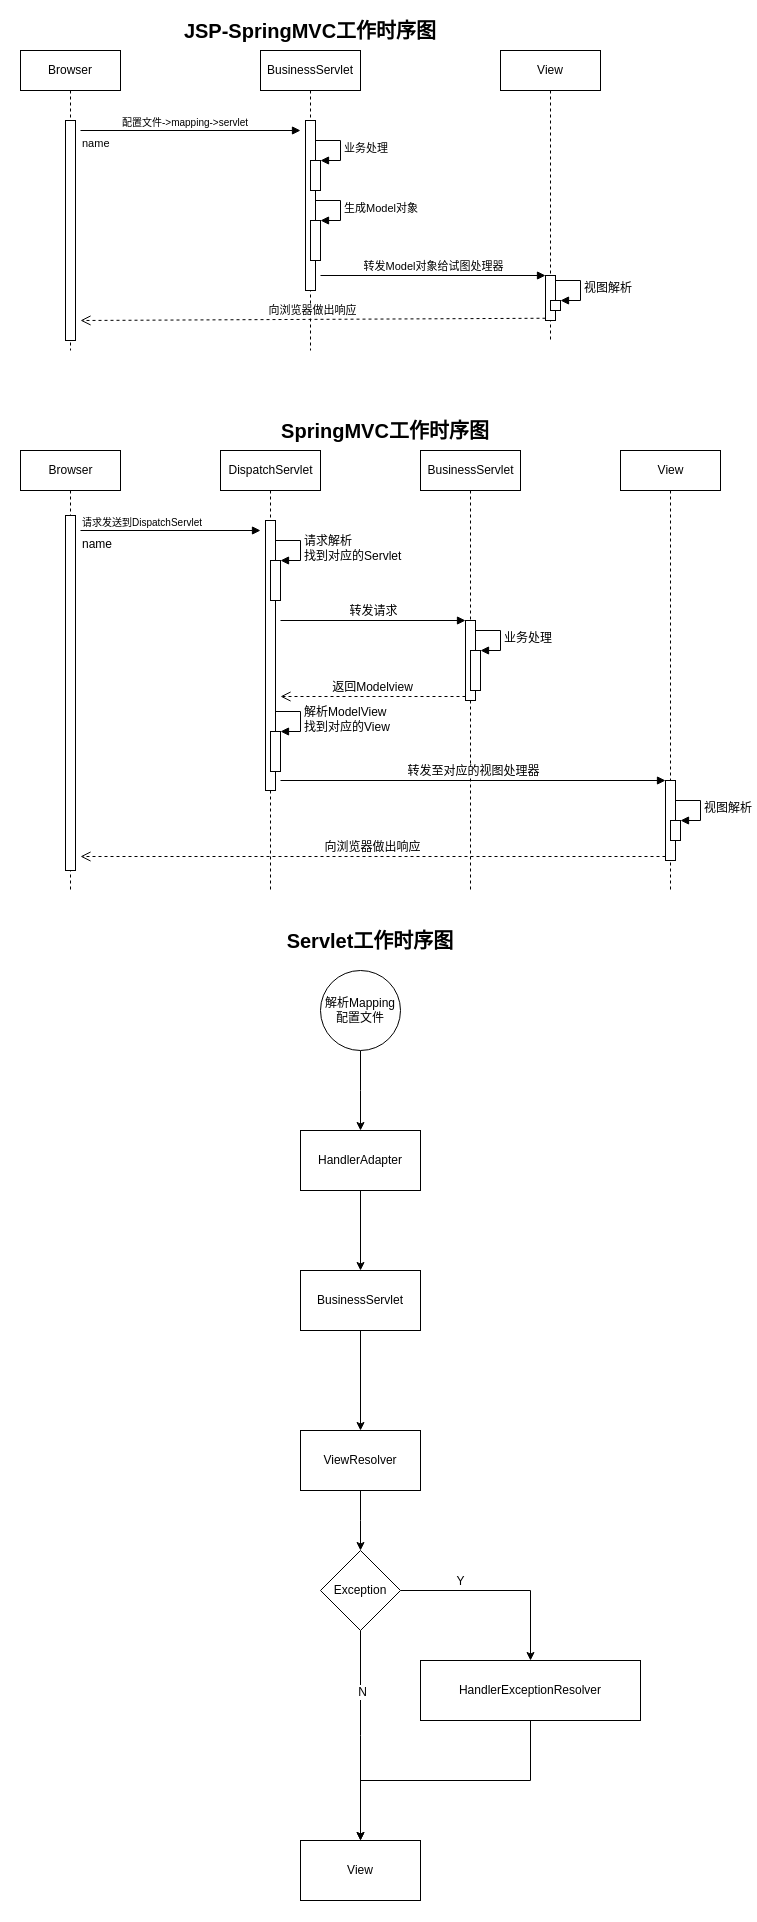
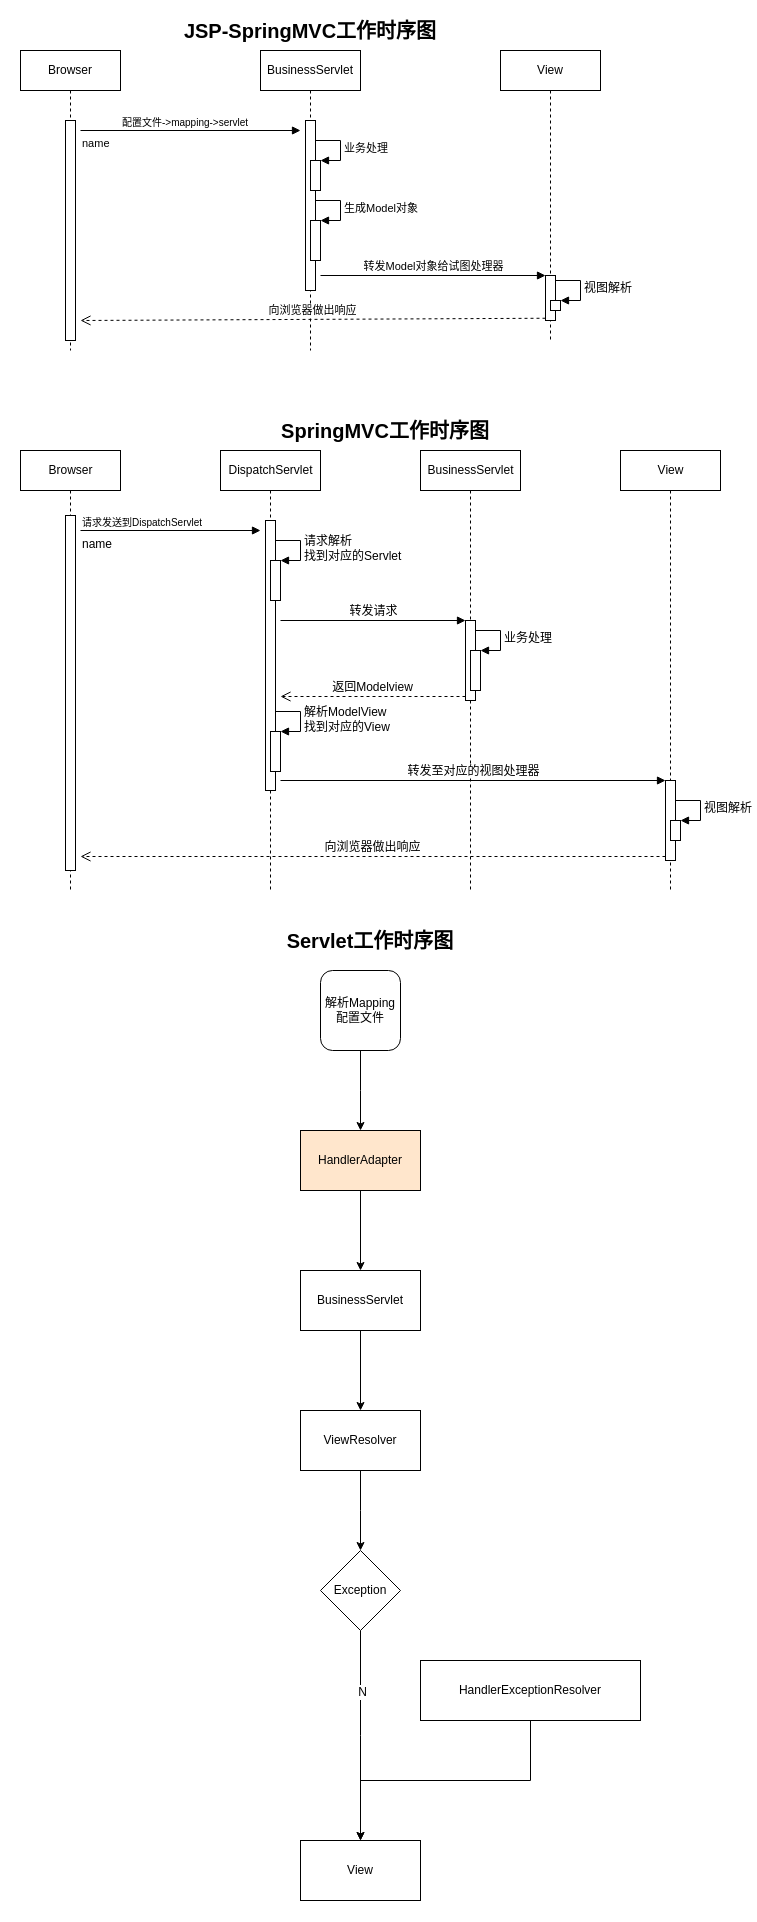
node "解析Mapping配置文件": shape ellipse -> rounded rectangle
node "HandlerAdapter": fillcolor #ffffff -> #ffe6cc
node "ViewResolver": moved (361, 1461) -> (361, 1441)
edge "Exception" -> "HandlerExceptionResolver": removed, label "Y"
